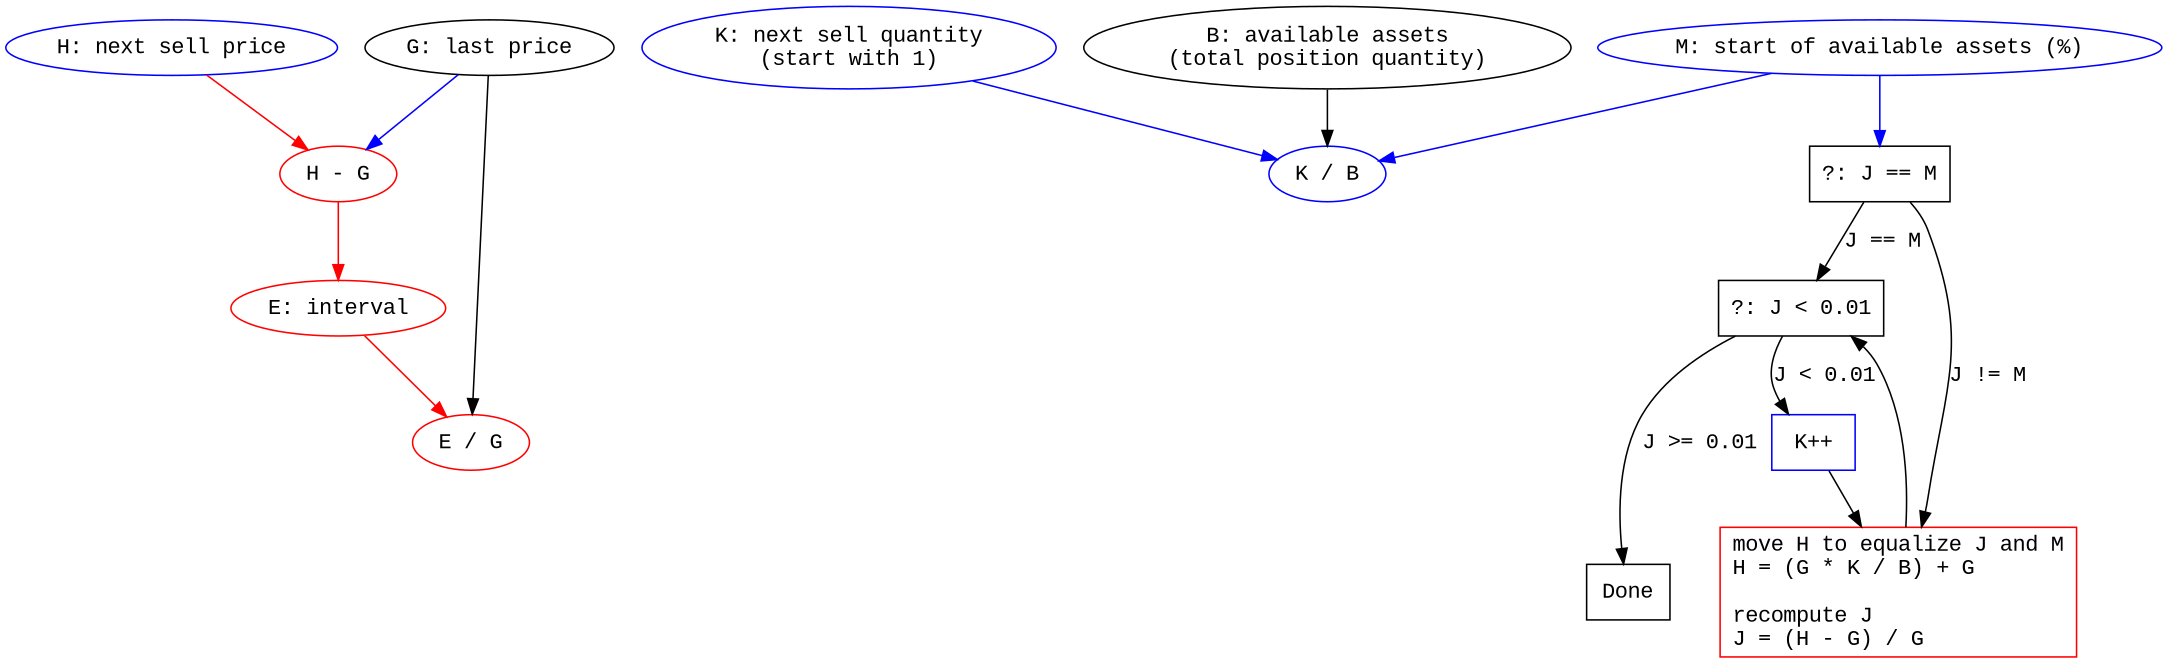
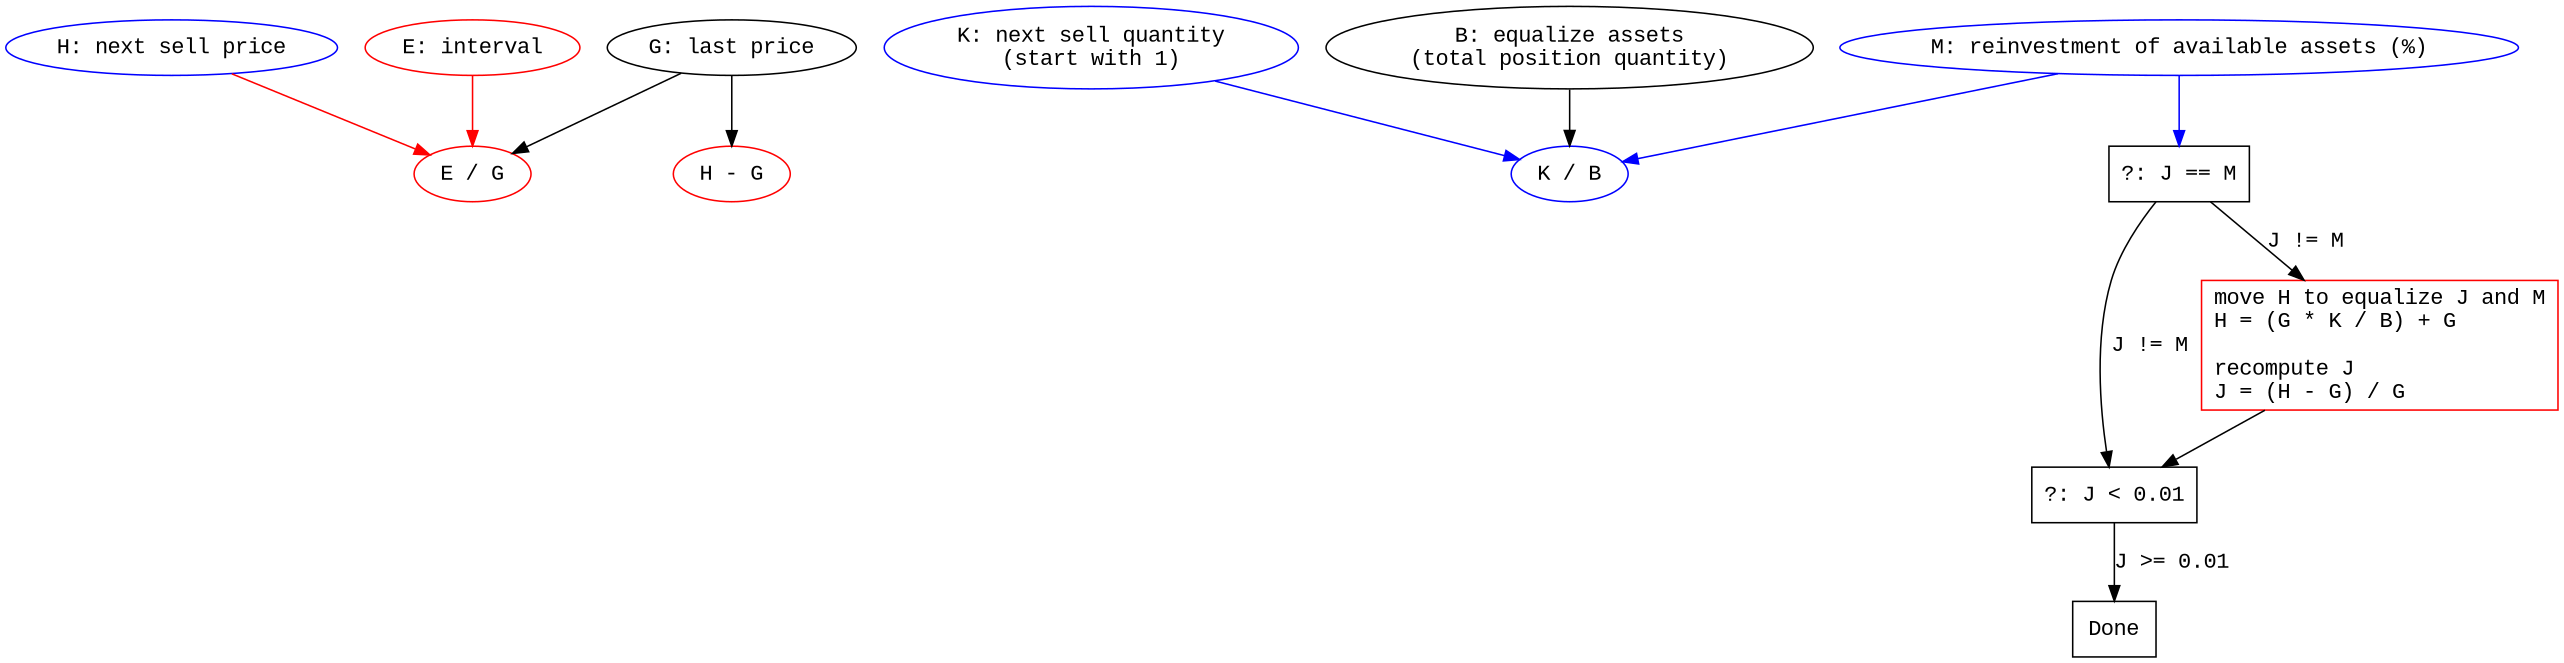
node "B: available assets (total position quantity)": label "B: available assets (total position quantity)" -> "B: equalize assets (total position quantity)"
node "M: start of available assets (%)": label "M: start of available assets (%)" -> "M: reinvestment of available assets (%)"
edge "G: last price" -> "H - G": color blue -> black
edge "H: next sell price" -> "H - G": now "H: next sell price" -> "E / G"
edge "H - G" -> "E: interval": removed
edge "?: J == M" -> "?: J < 0.01": label "J == M" -> "J != M"
node "K++": removed
